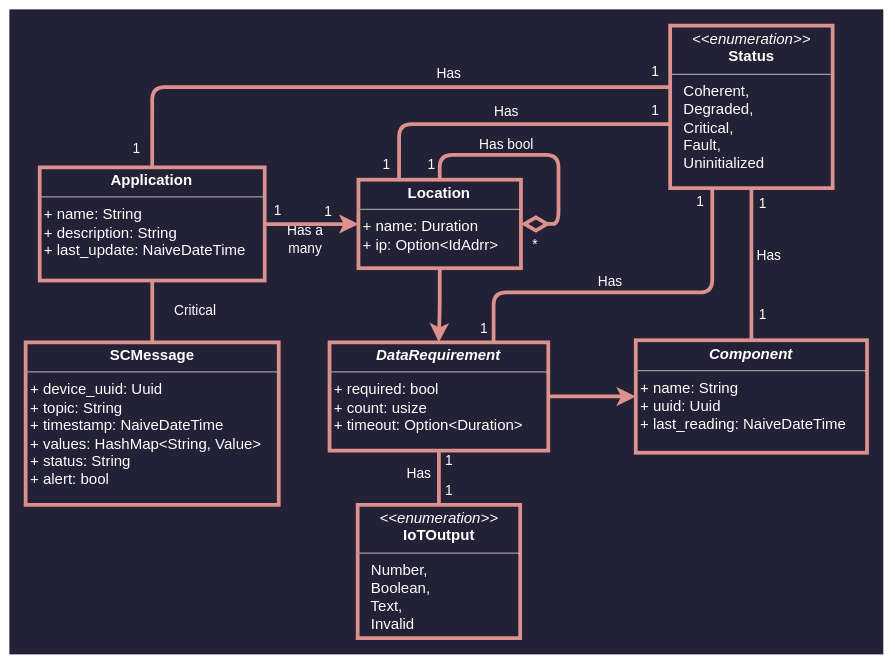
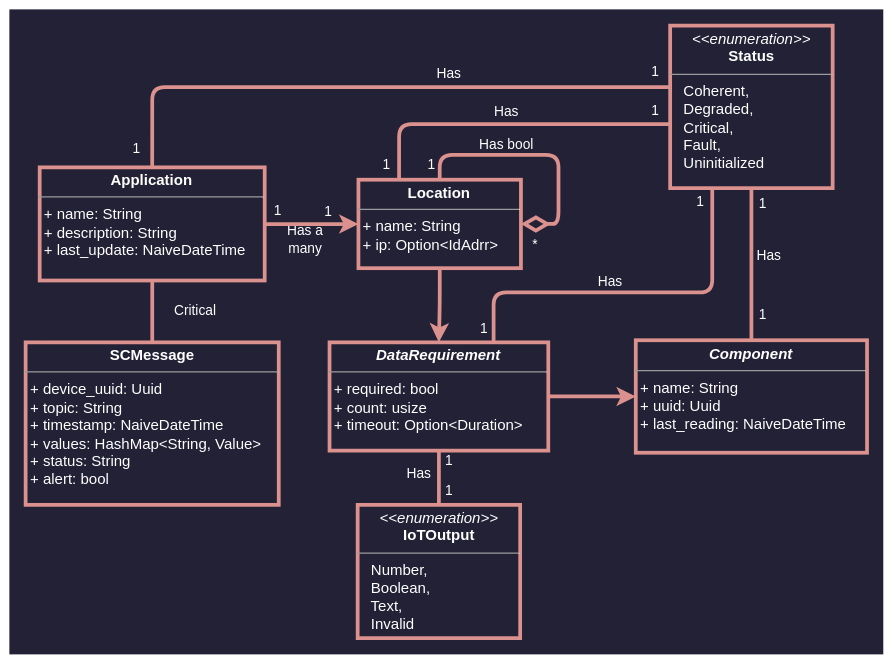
node "Location + name: Duration + ip: Option<IdAdrr>": label "Location + name: Duration + ip: Option<IdAdrr>" -> "Location + name: String + ip: Option<IdAdrr>"
